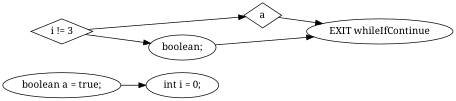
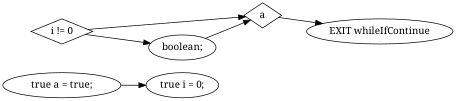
node "i != 3": label "i != 3" -> "i != 0"
edge "boolean;" -> "EXIT whileIfContinue": now "boolean;" -> "a"
node "boolean a = true;": label "boolean a = true;" -> "true a = true;"
node "int i = 0;": label "int i = 0;" -> "true i = 0;"
